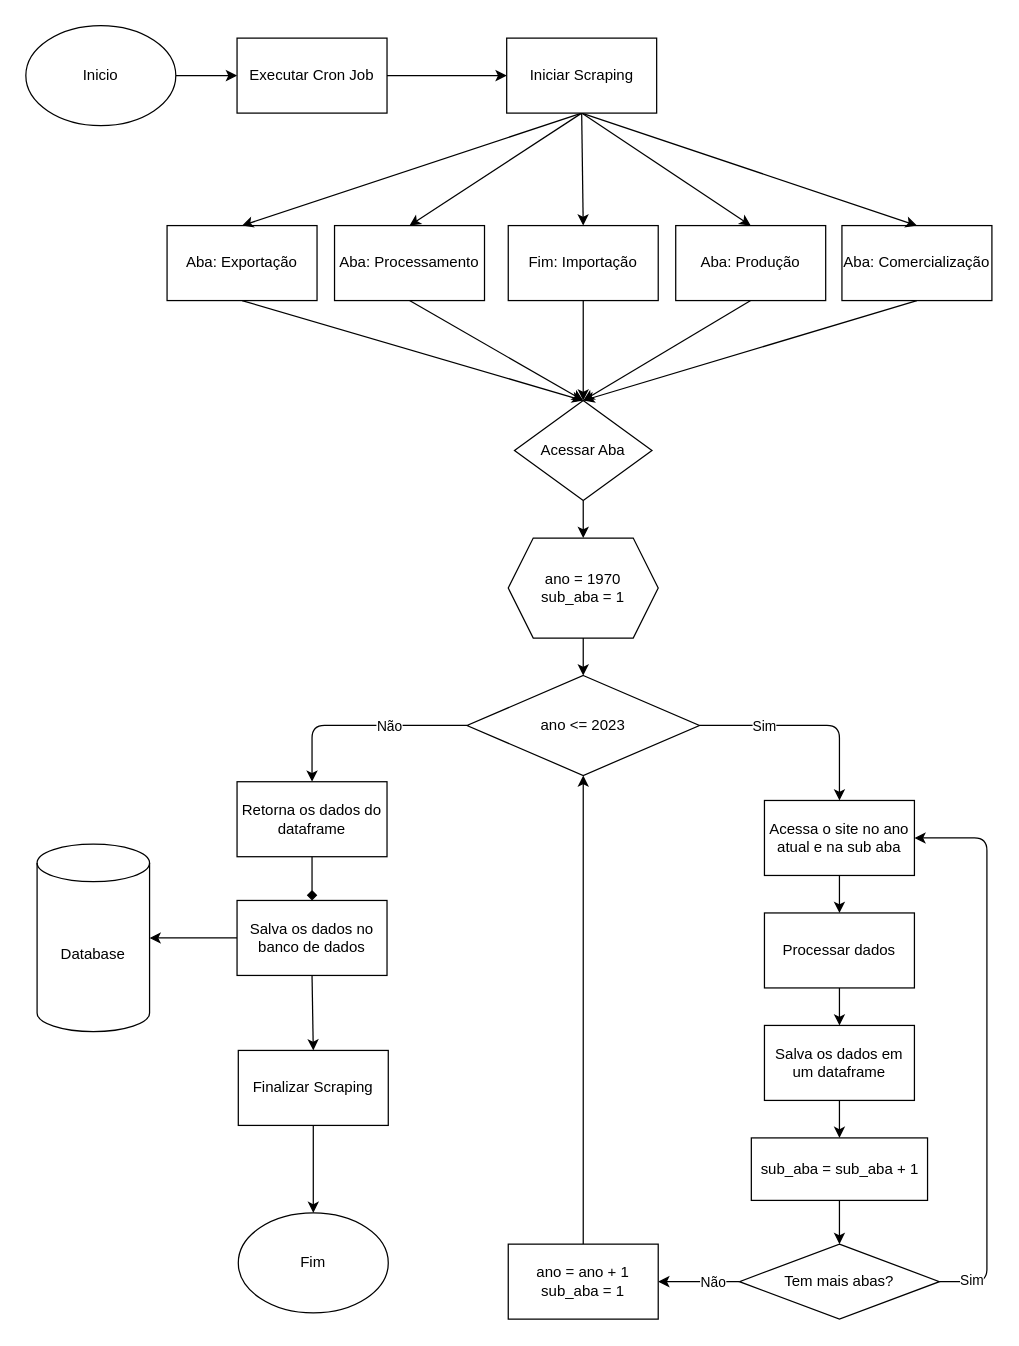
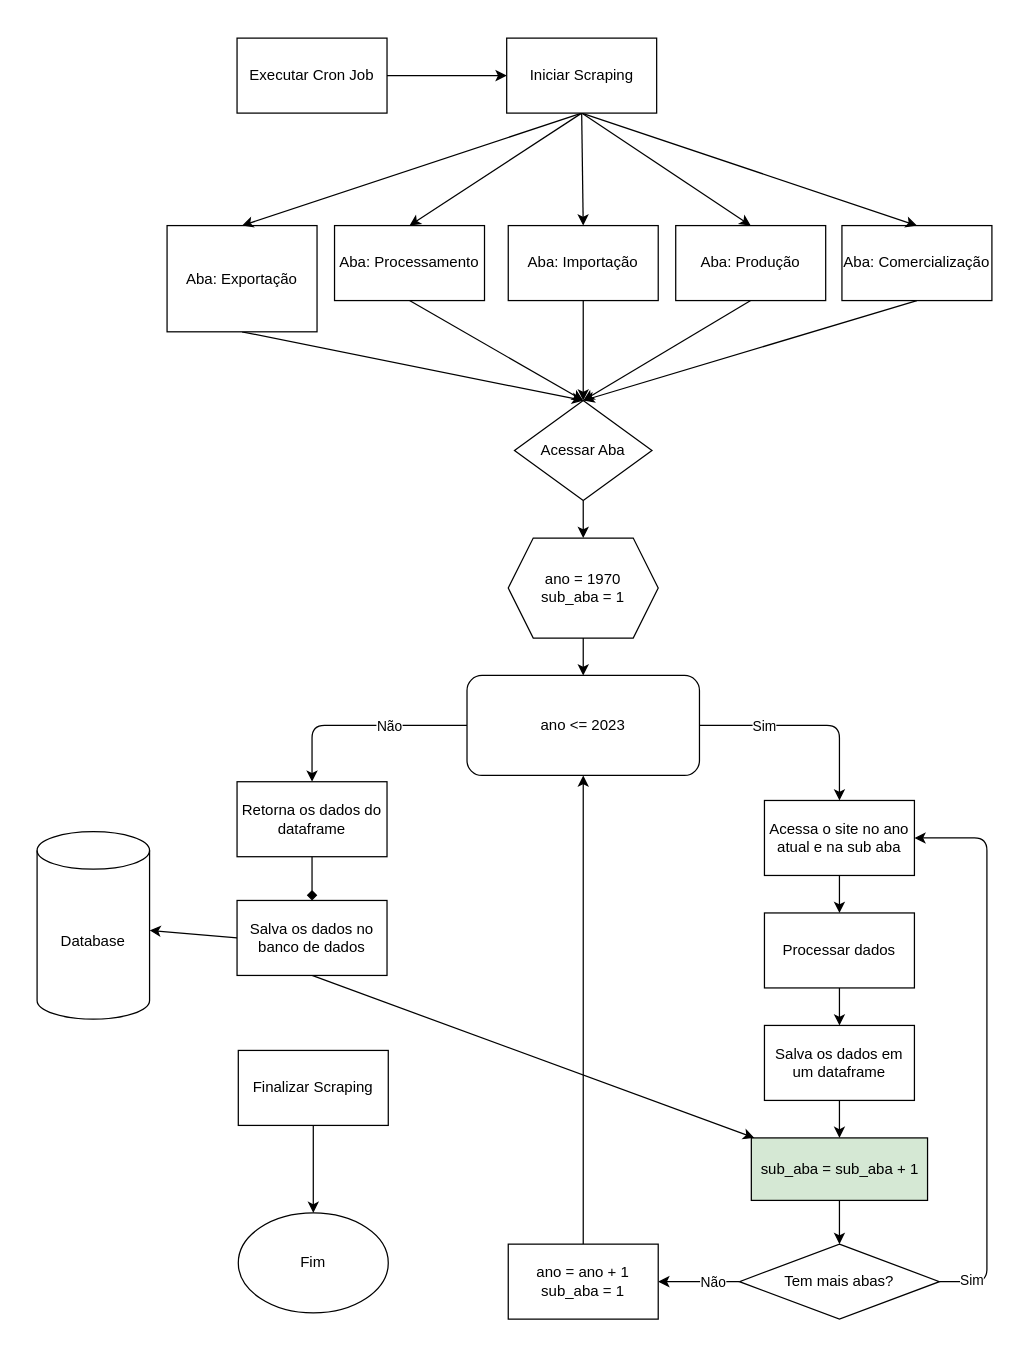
node "Inicio": removed
edge "Inicio" -> "Executar Cron Job": removed
node "Aba: Exportação": size 150x75 -> 150x106
node "Fim: Importação": label "Fim: Importação" -> "Aba: Importação"
node "ano <= 2023": shape diamond -> rounded rectangle
node "Database": moved (93, 938) -> (93, 926)
edge "Salva os dados no banco de dados" -> "Finalizar Scraping": now "Salva os dados no banco de dados" -> "sub_aba = sub_aba + 1"
node "sub_aba = sub_aba + 1": fillcolor #ffffff -> #d5e8d4
